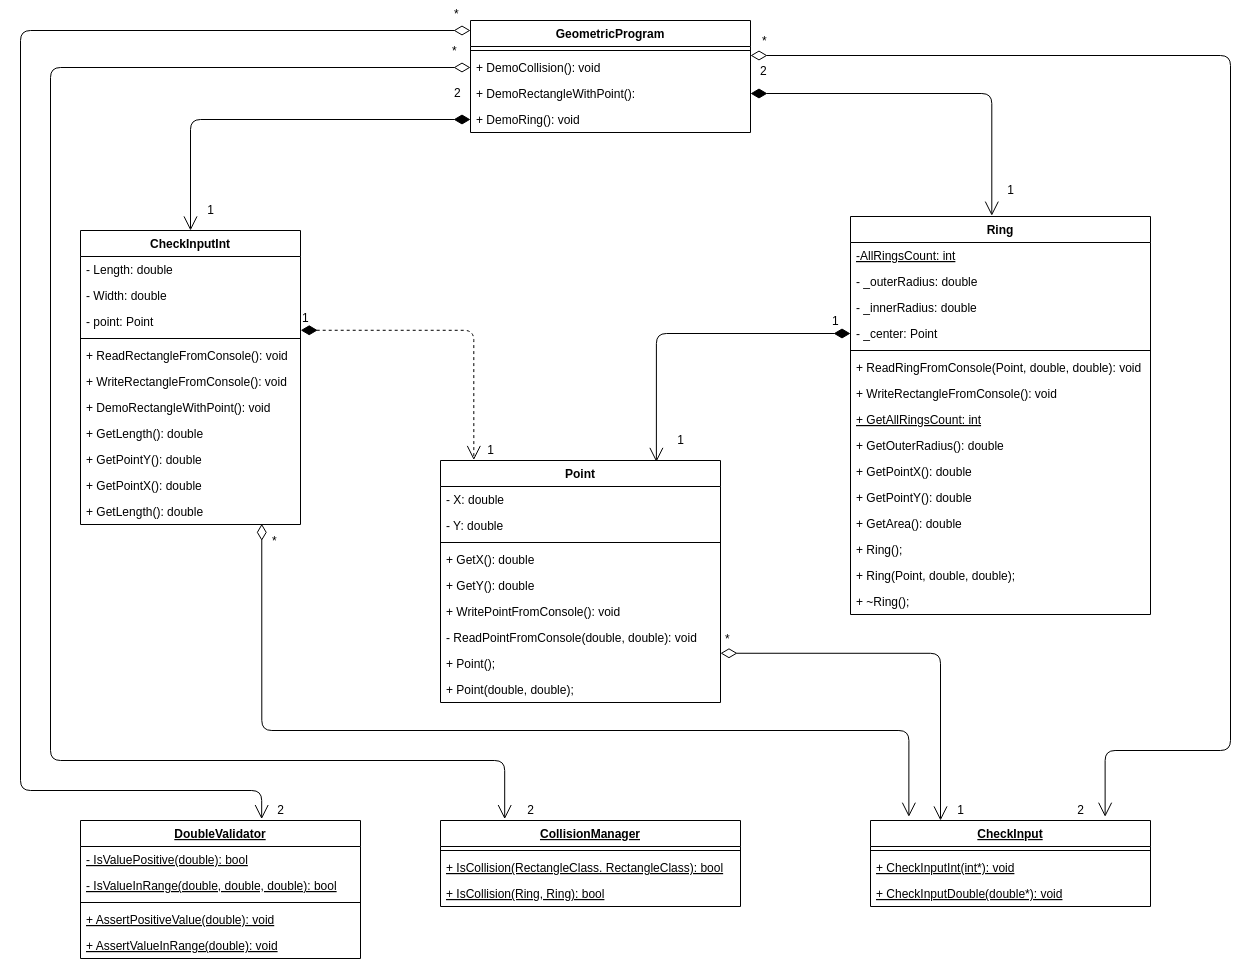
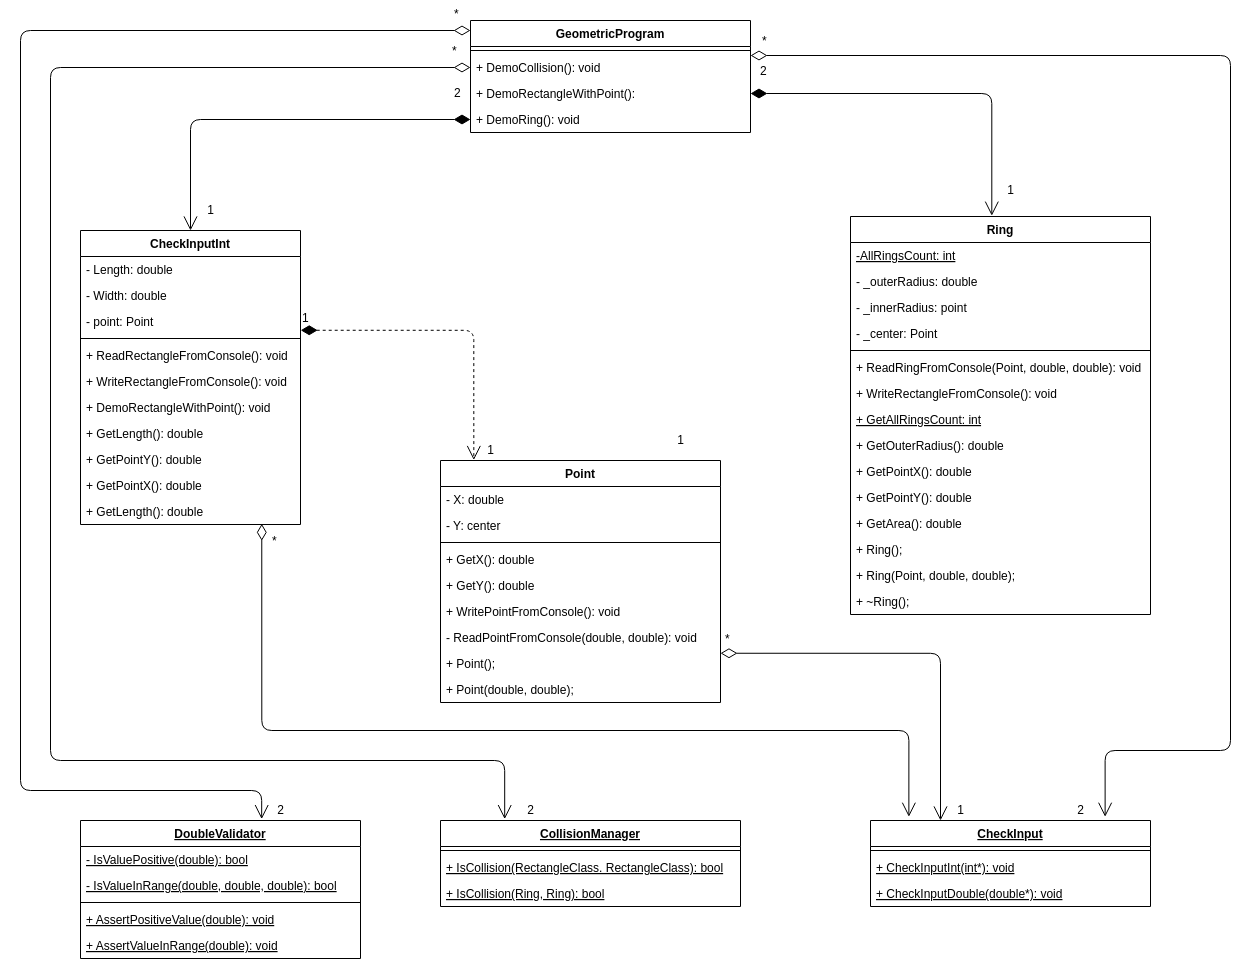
node "- _innerRadius: double": label "- _innerRadius: double" -> "- _innerRadius: point"
edge "- _center: Point" -- "Point": removed, label "1"
node "- Y: double": label "- Y: double" -> "- Y: center"
